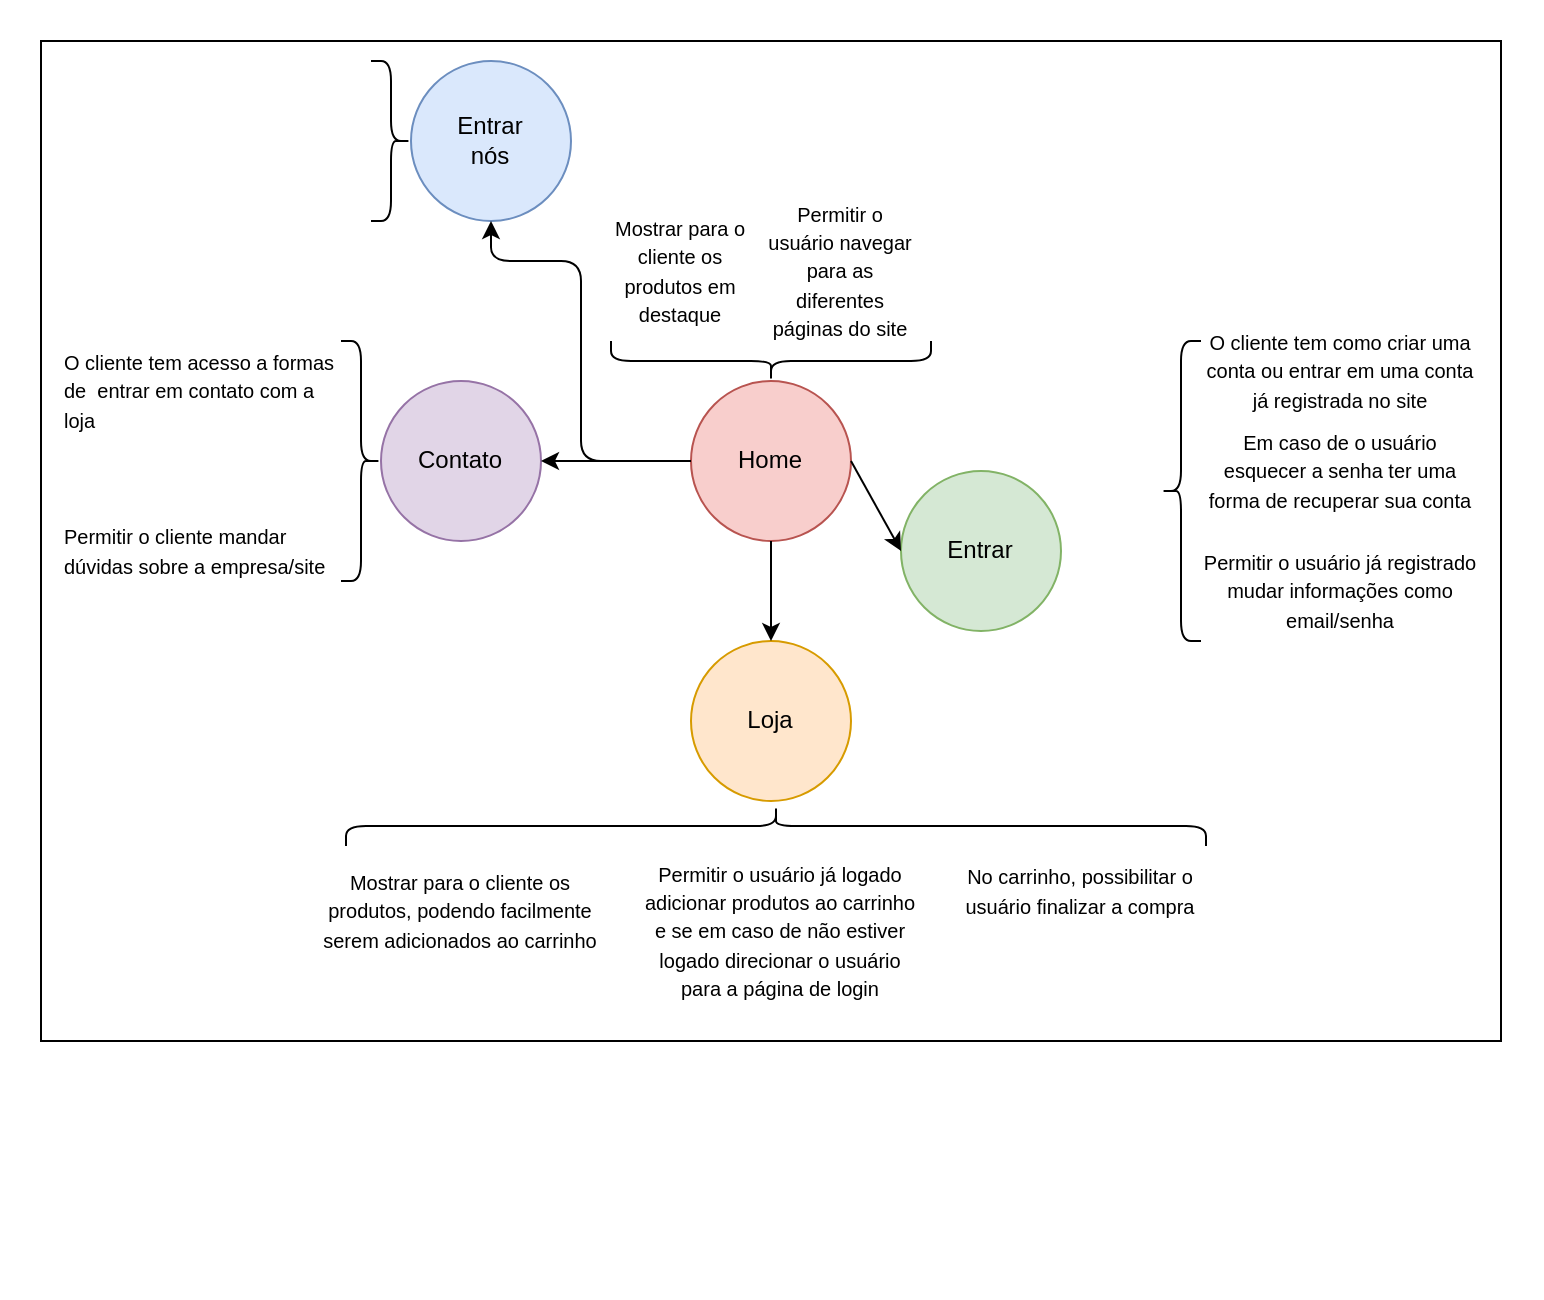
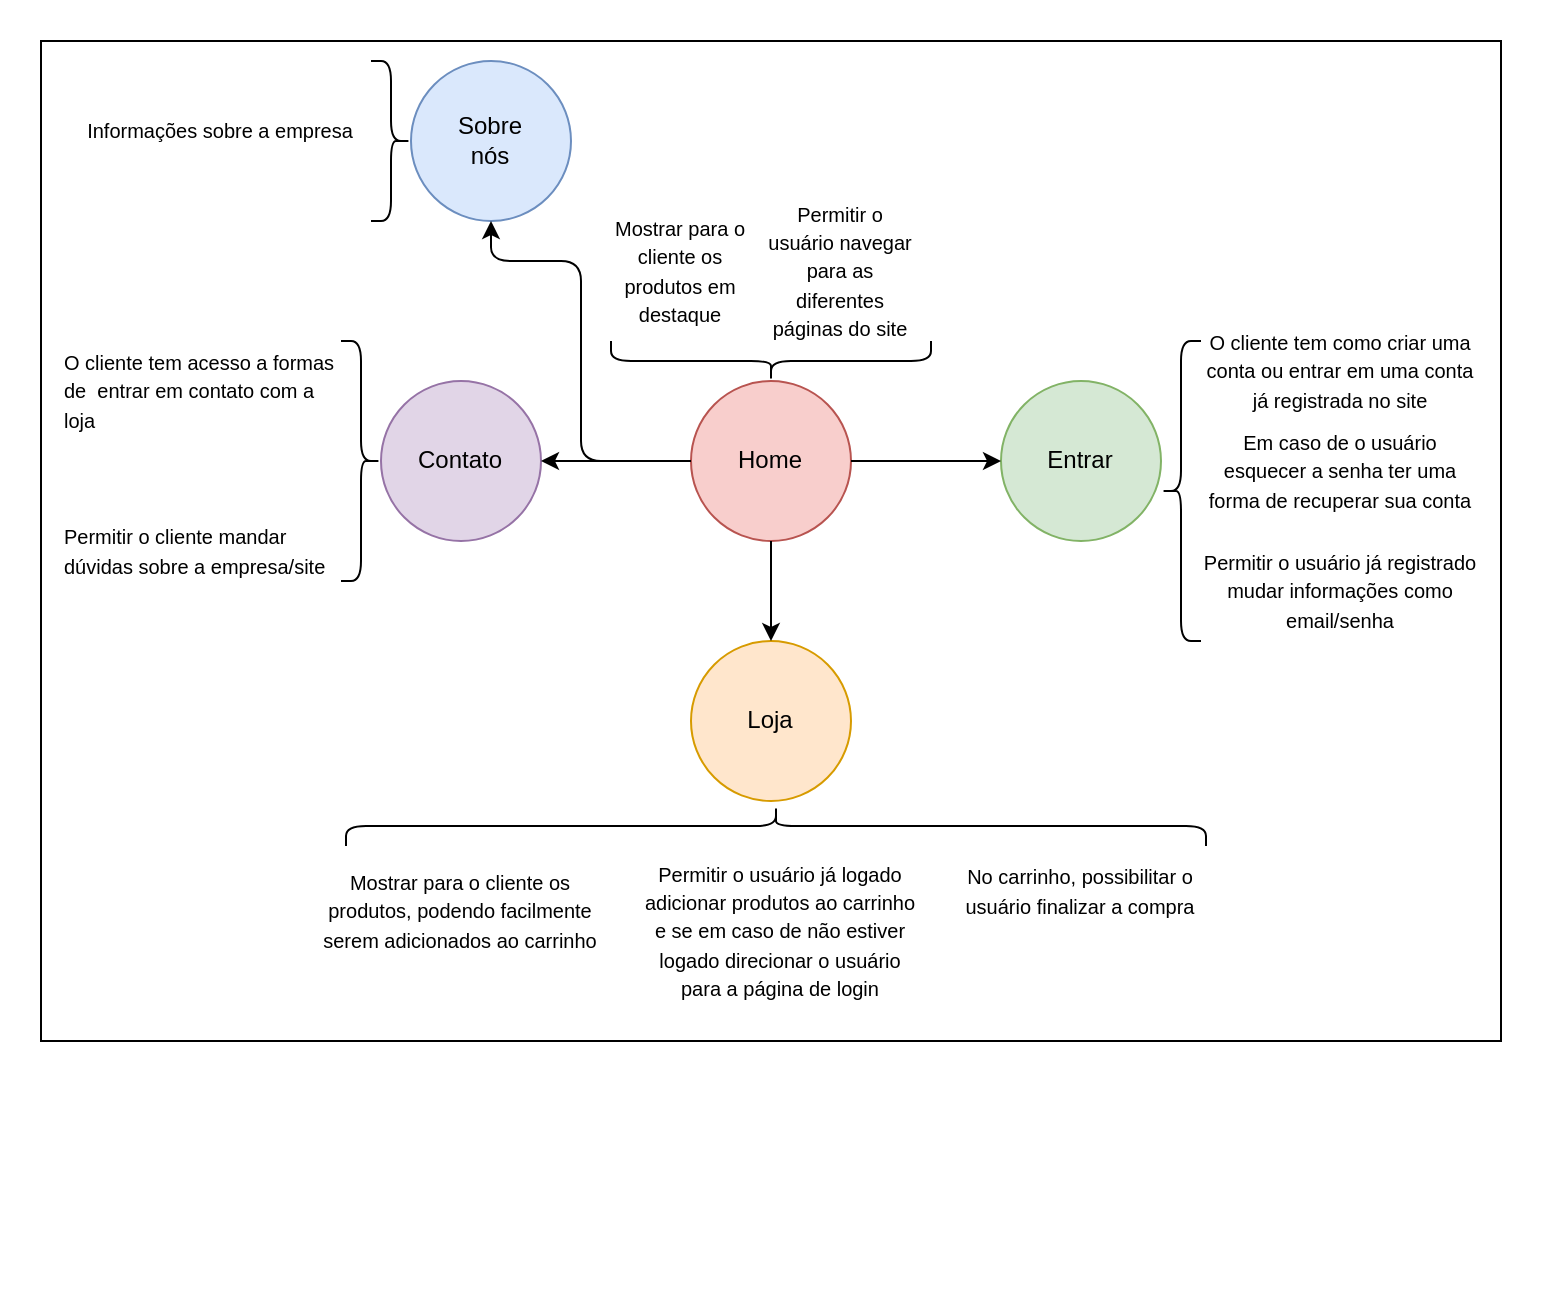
node "Informações sobre a empresa": added
node "Entrar nós": label "Entrar nós" -> "Sobre nós"
node "Entrar": moved (981, 551) -> (1081, 461)
